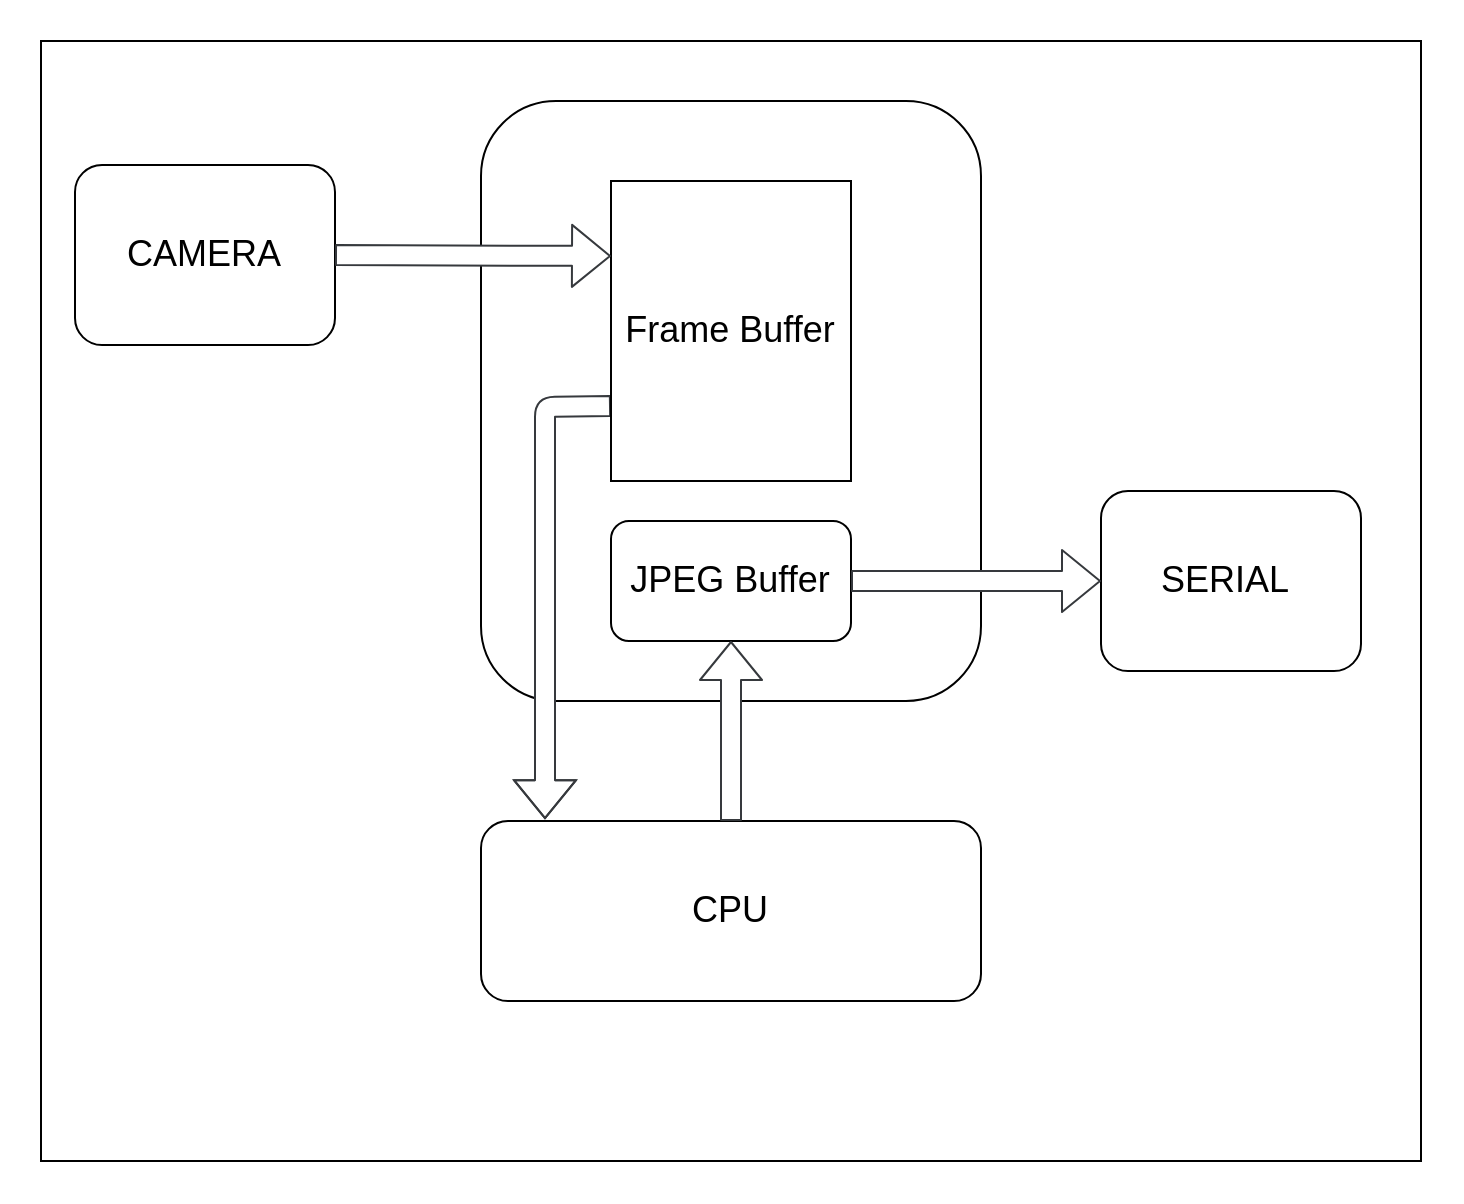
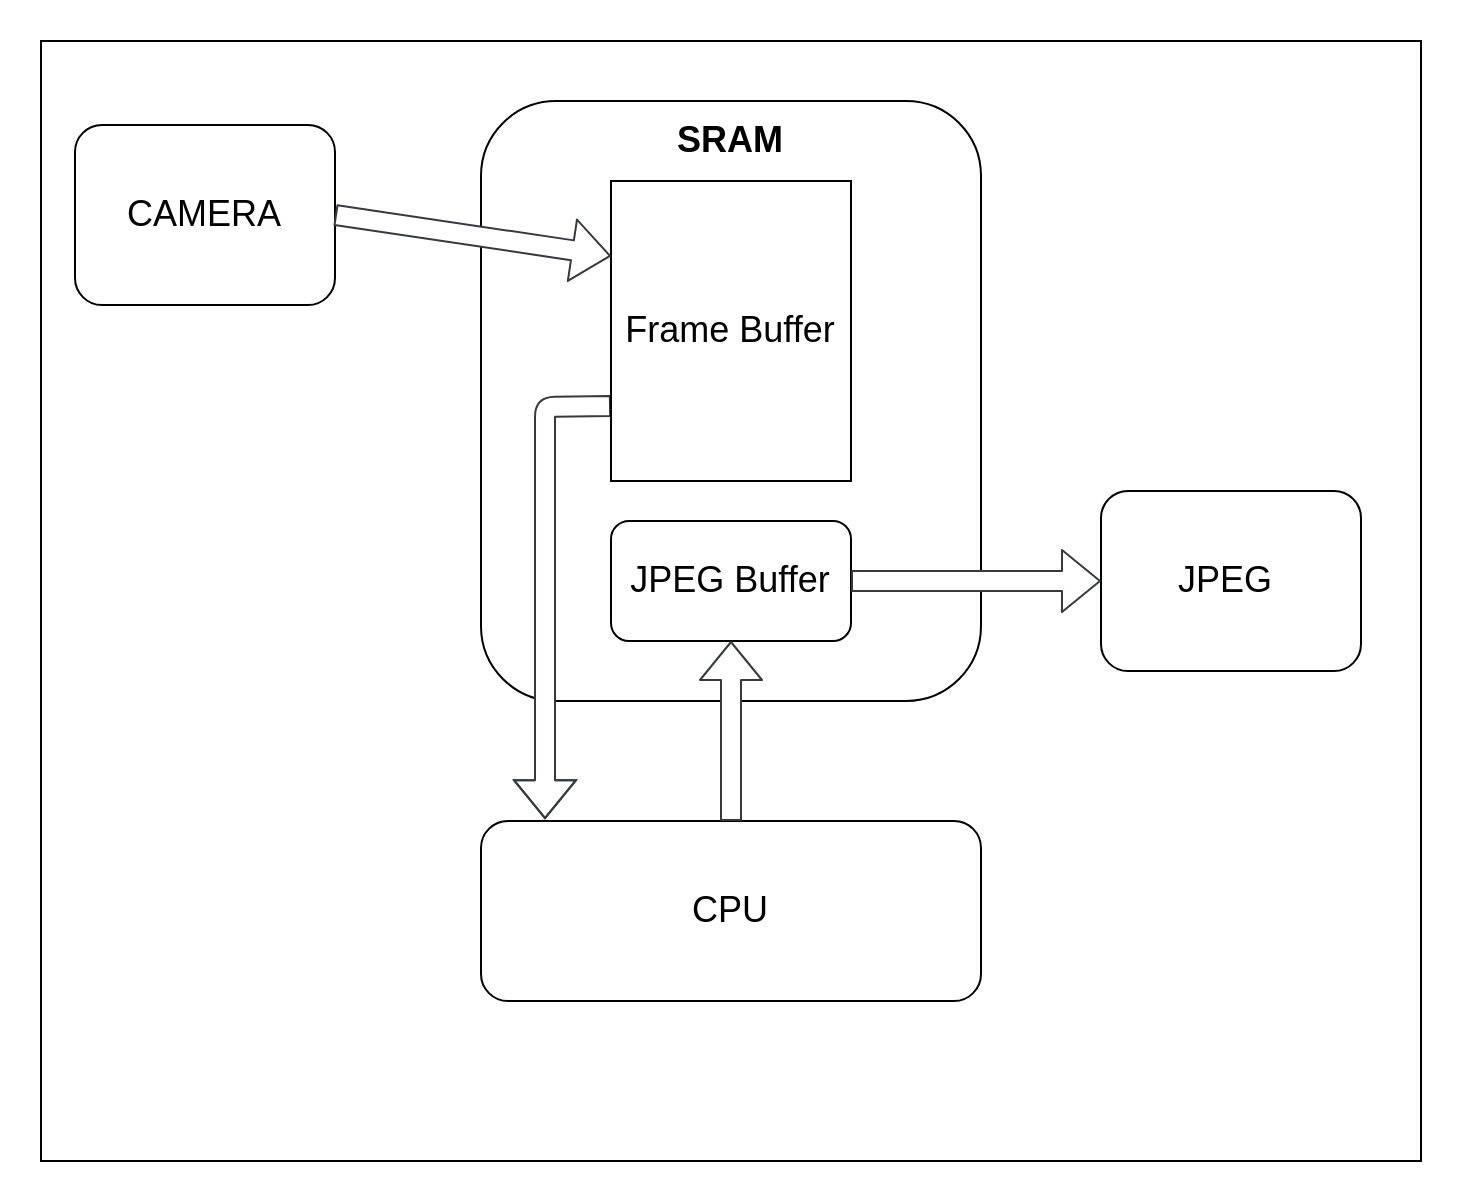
node "SRAM": added
node "CAMERA": moved (205, 255) -> (205, 215)
node "SERIAL": label "SERIAL" -> "JPEG"
